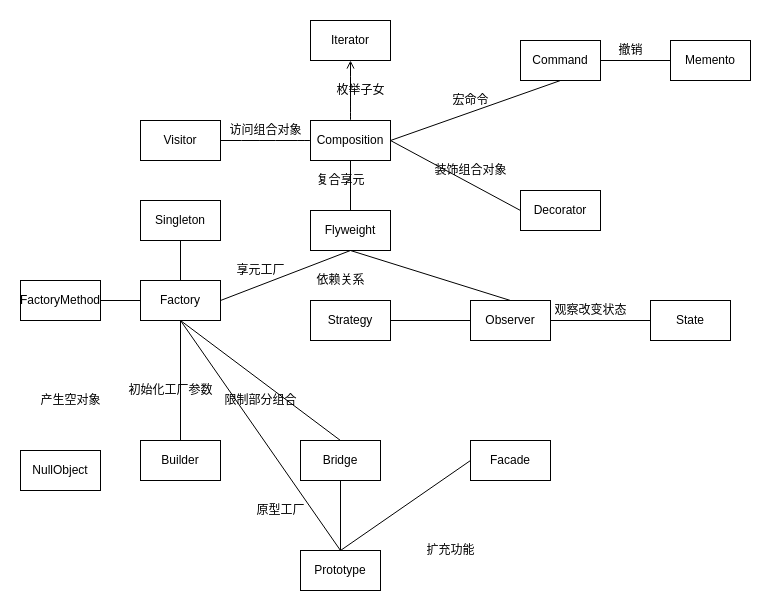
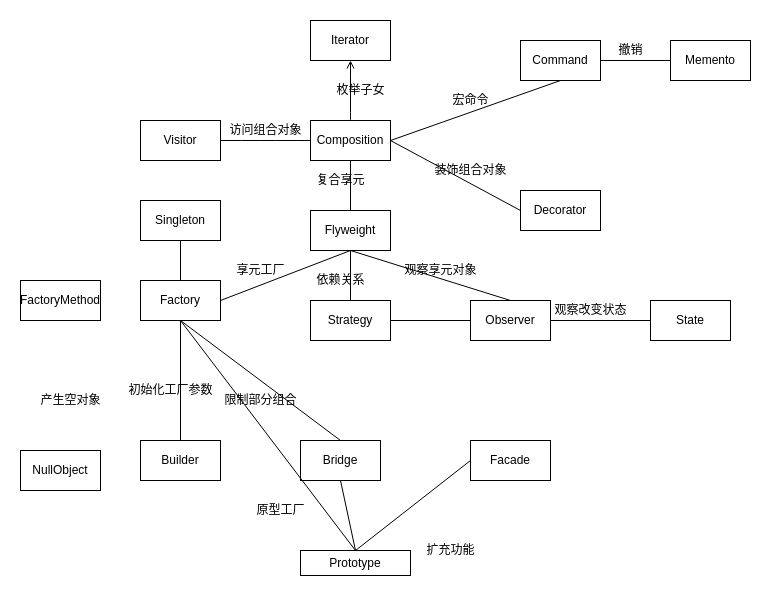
node "观察享元对象": added
edge "Flyweight" -- "Strategy": added
edge "FactoryMethod" -- "Factory": removed
node "Prototype": size 80x40 -> 110x25
